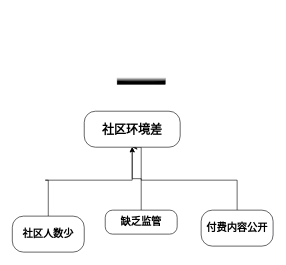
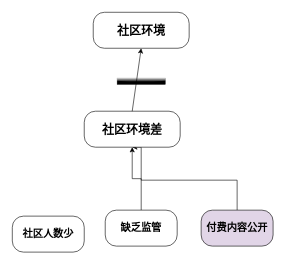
node "社区环境": added
edge "社区环境差" -> "社区环境": added
edge "社区人数少" -> "社区环境差": removed
node "缺乏监管": size 72x24 -> 72x36
node "付费内容公开": fillcolor #ffffff -> #e1d5e7
